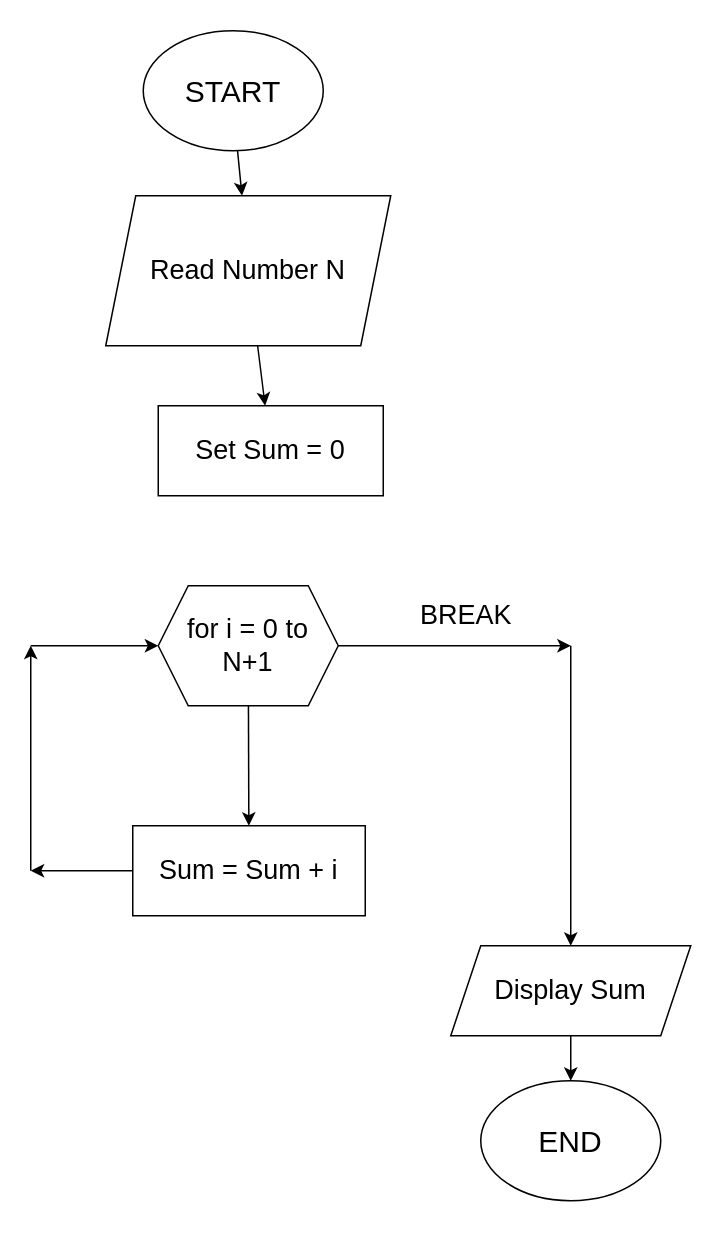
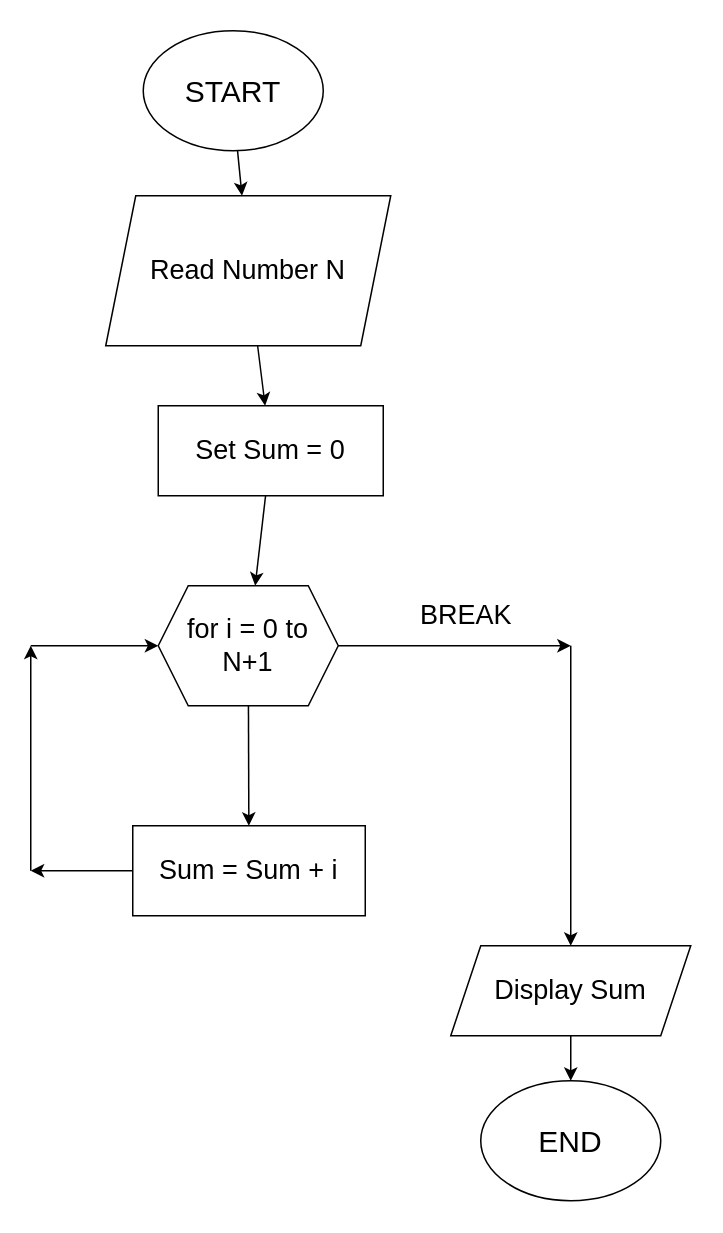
edge "Set Sum = 0" -> "for i = 0 to N+1": added
